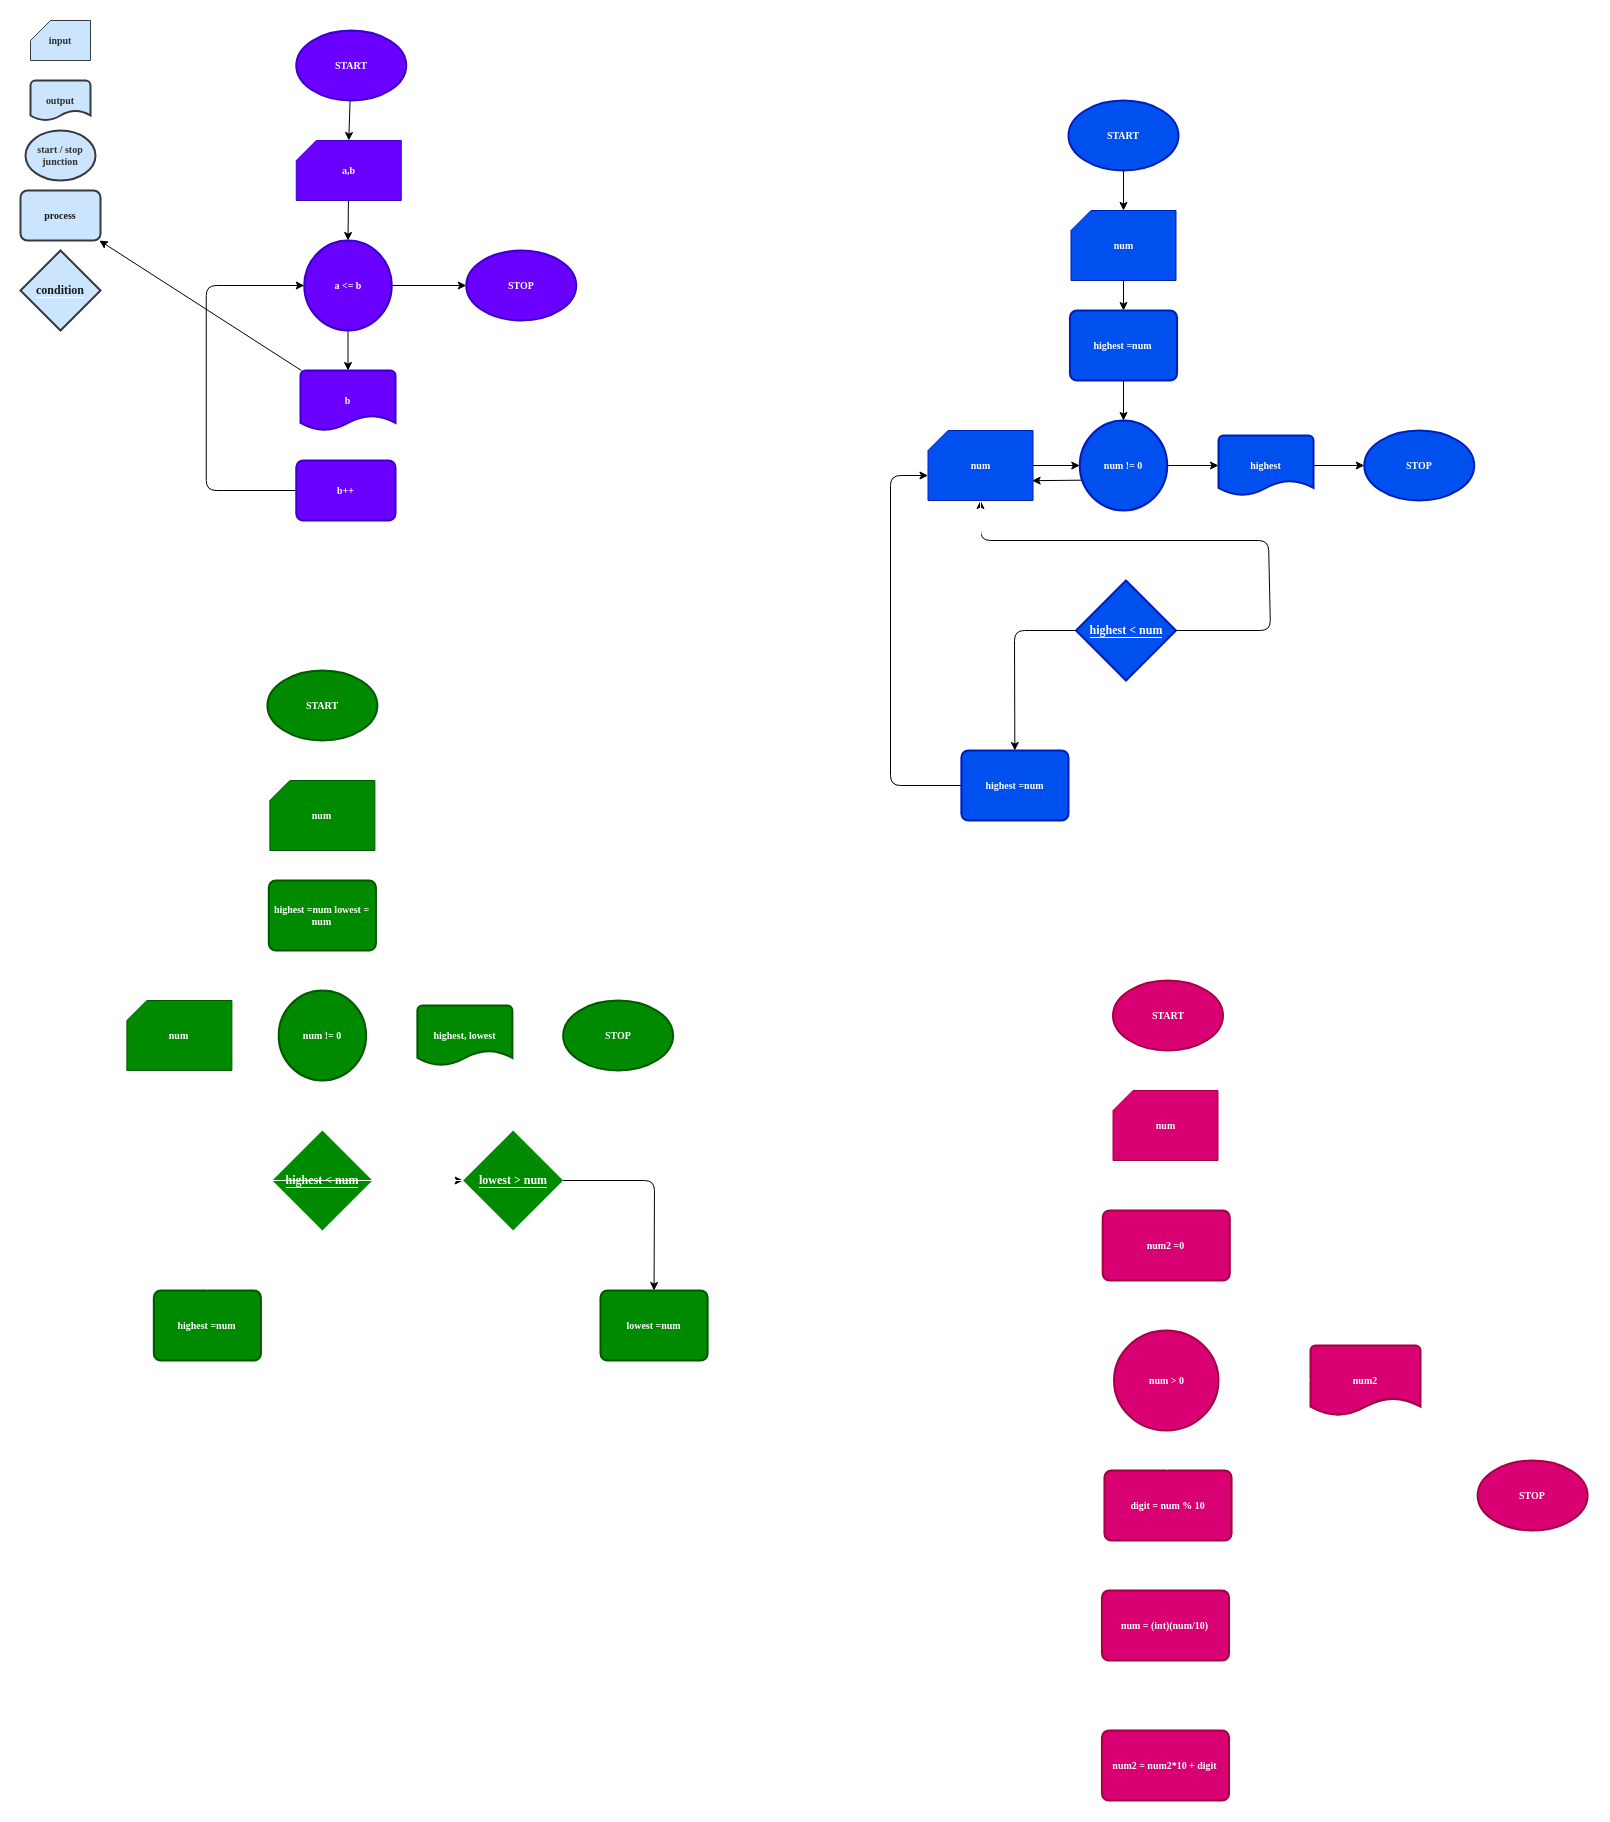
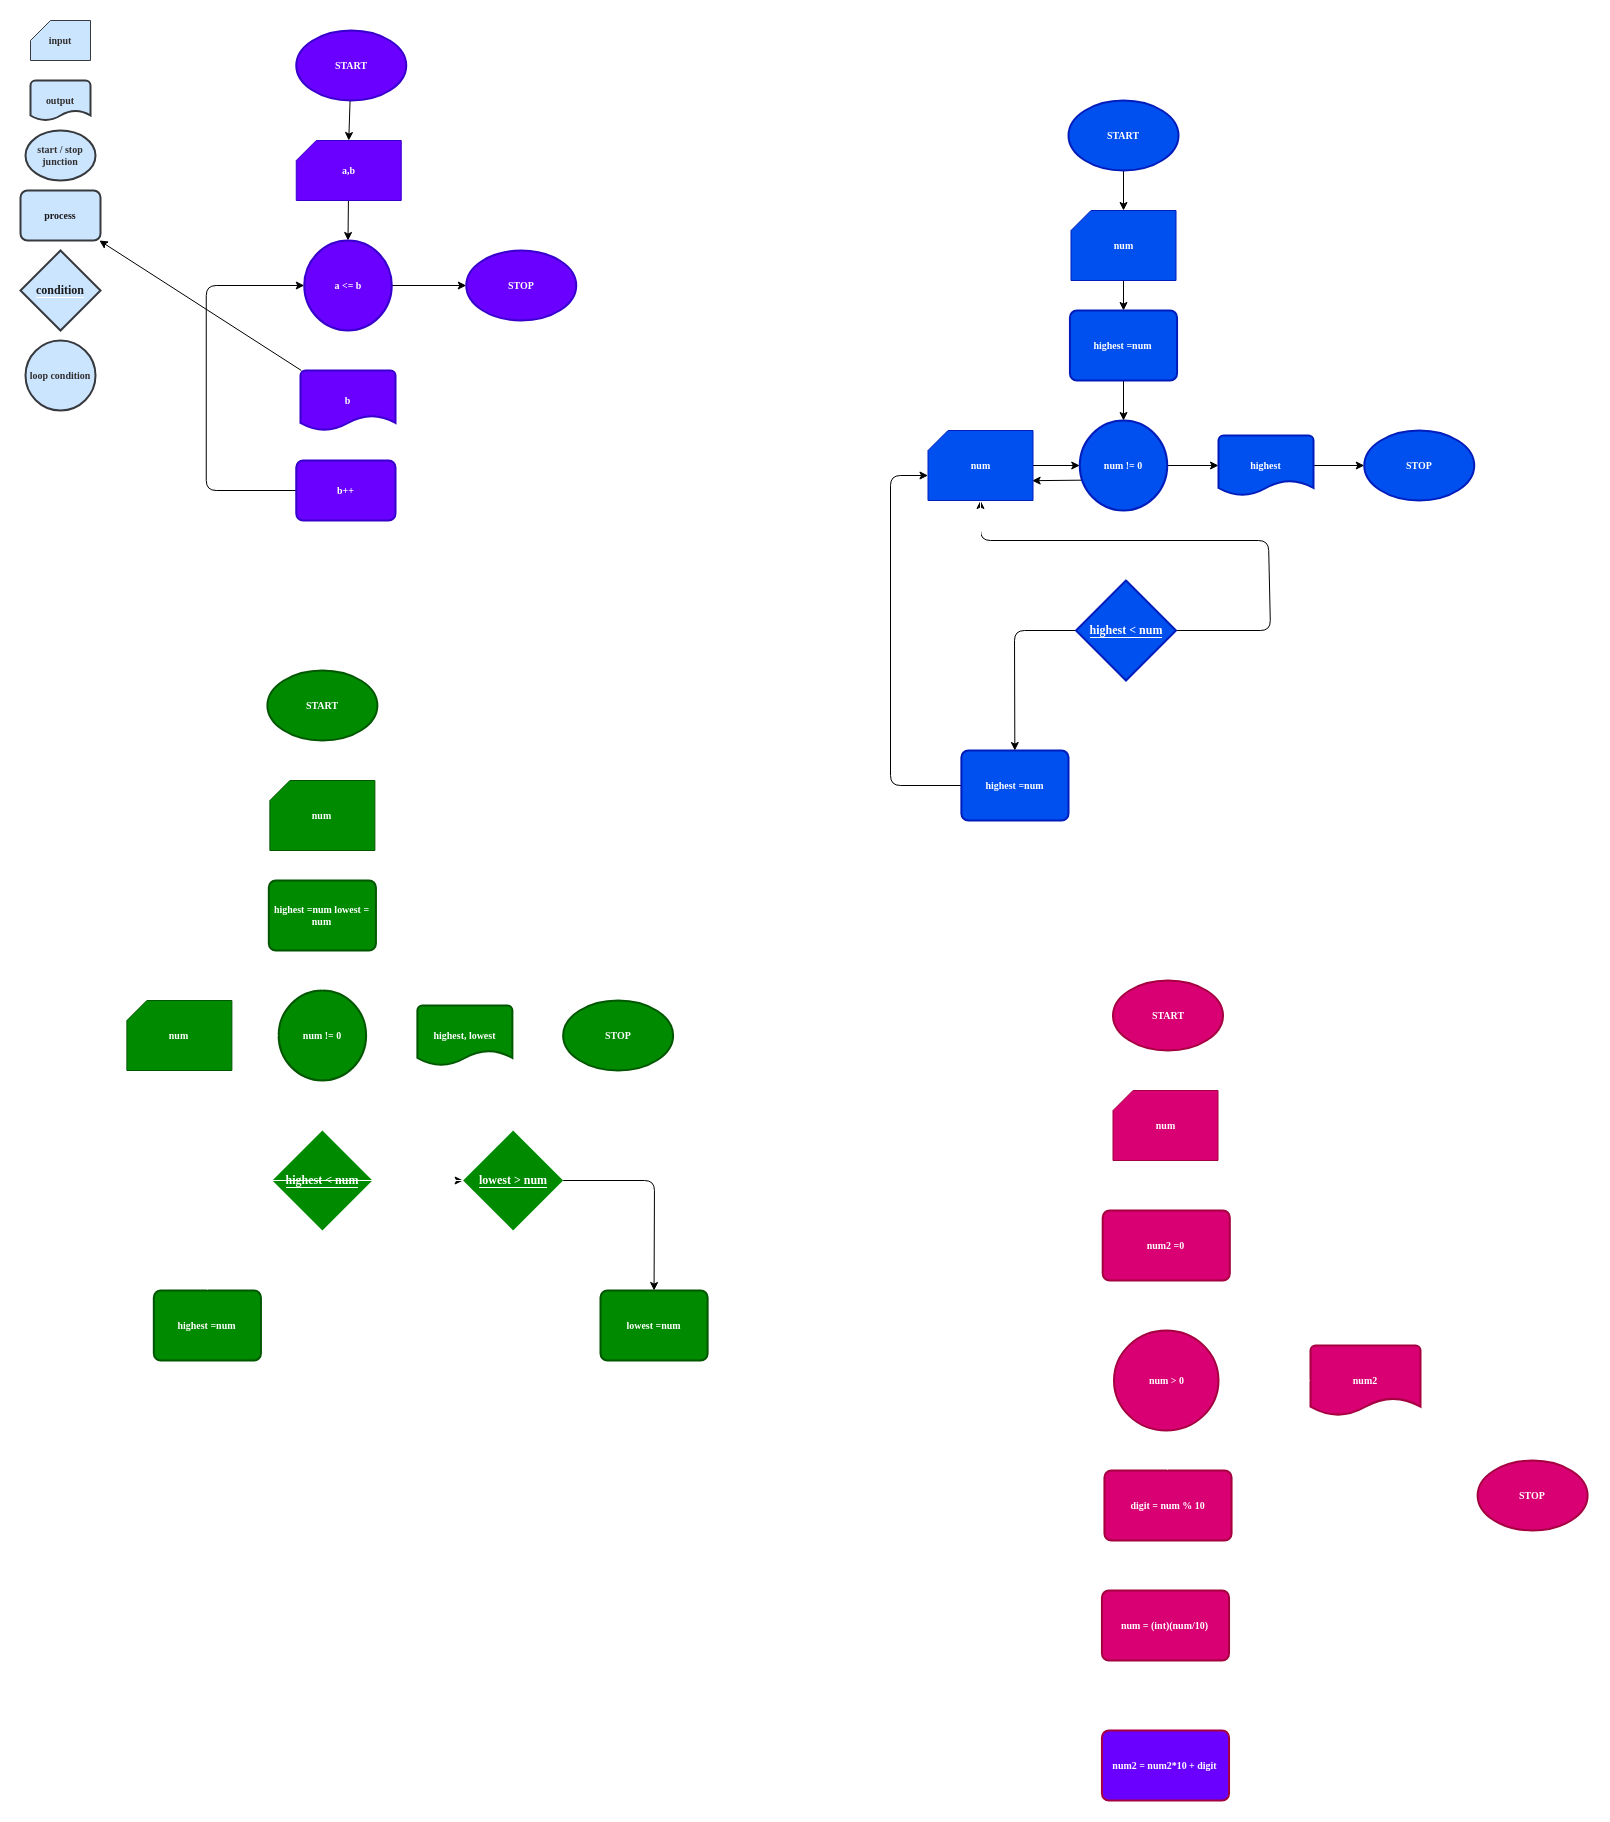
edge "a <= b" -> "b": removed
node "loop condition": added
node "num2 = num2*10 + digit": fillcolor #d80073 -> #6a00ff
